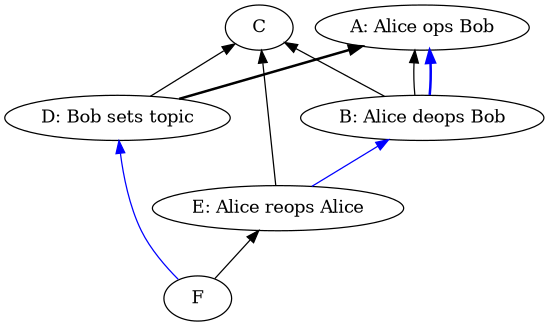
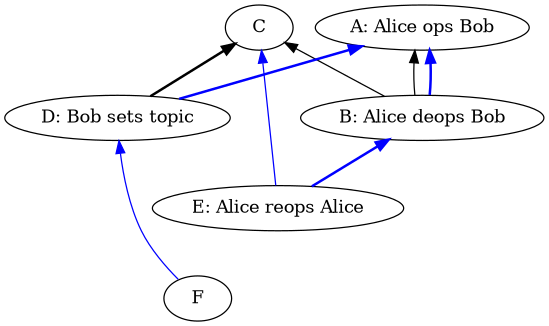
edge "D: Bob sets topic" -> "C": style solid -> bold
edge "D: Bob sets topic" -> "A: Alice ops Bob": color black -> blue
edge "E: Alice reops Alice" -> "C": color black -> blue
edge "E: Alice reops Alice" -> "B: Alice deops Bob": style solid -> bold
edge "F" -> "E: Alice reops Alice": removed
